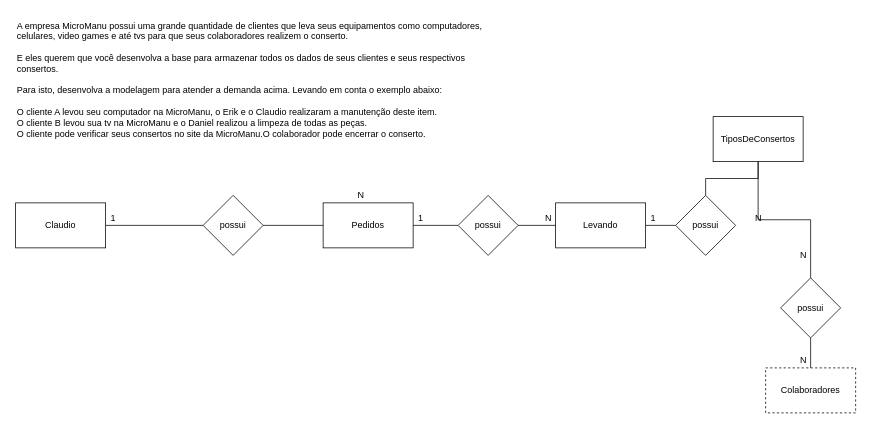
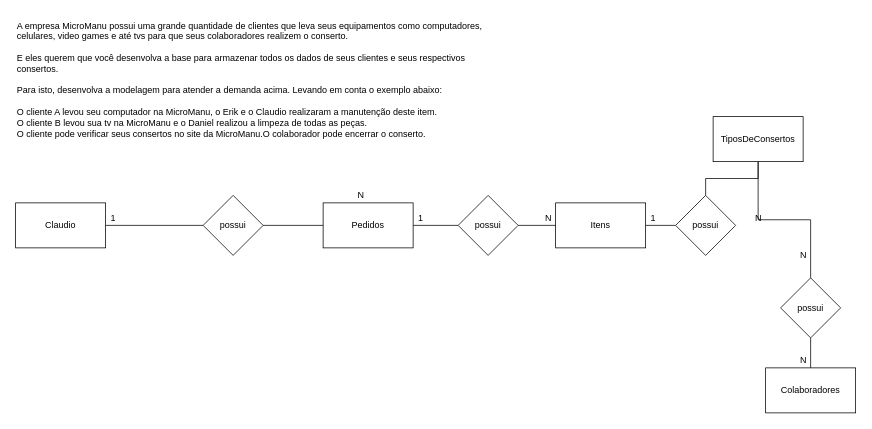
node "Levando": label "Levando" -> "Itens"
node "Colaboradores": style dashed -> solid
